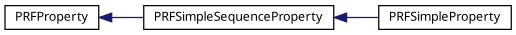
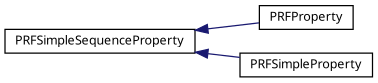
edge "PRFSimpleSequenceProperty" -> "PRFProperty": reversed
